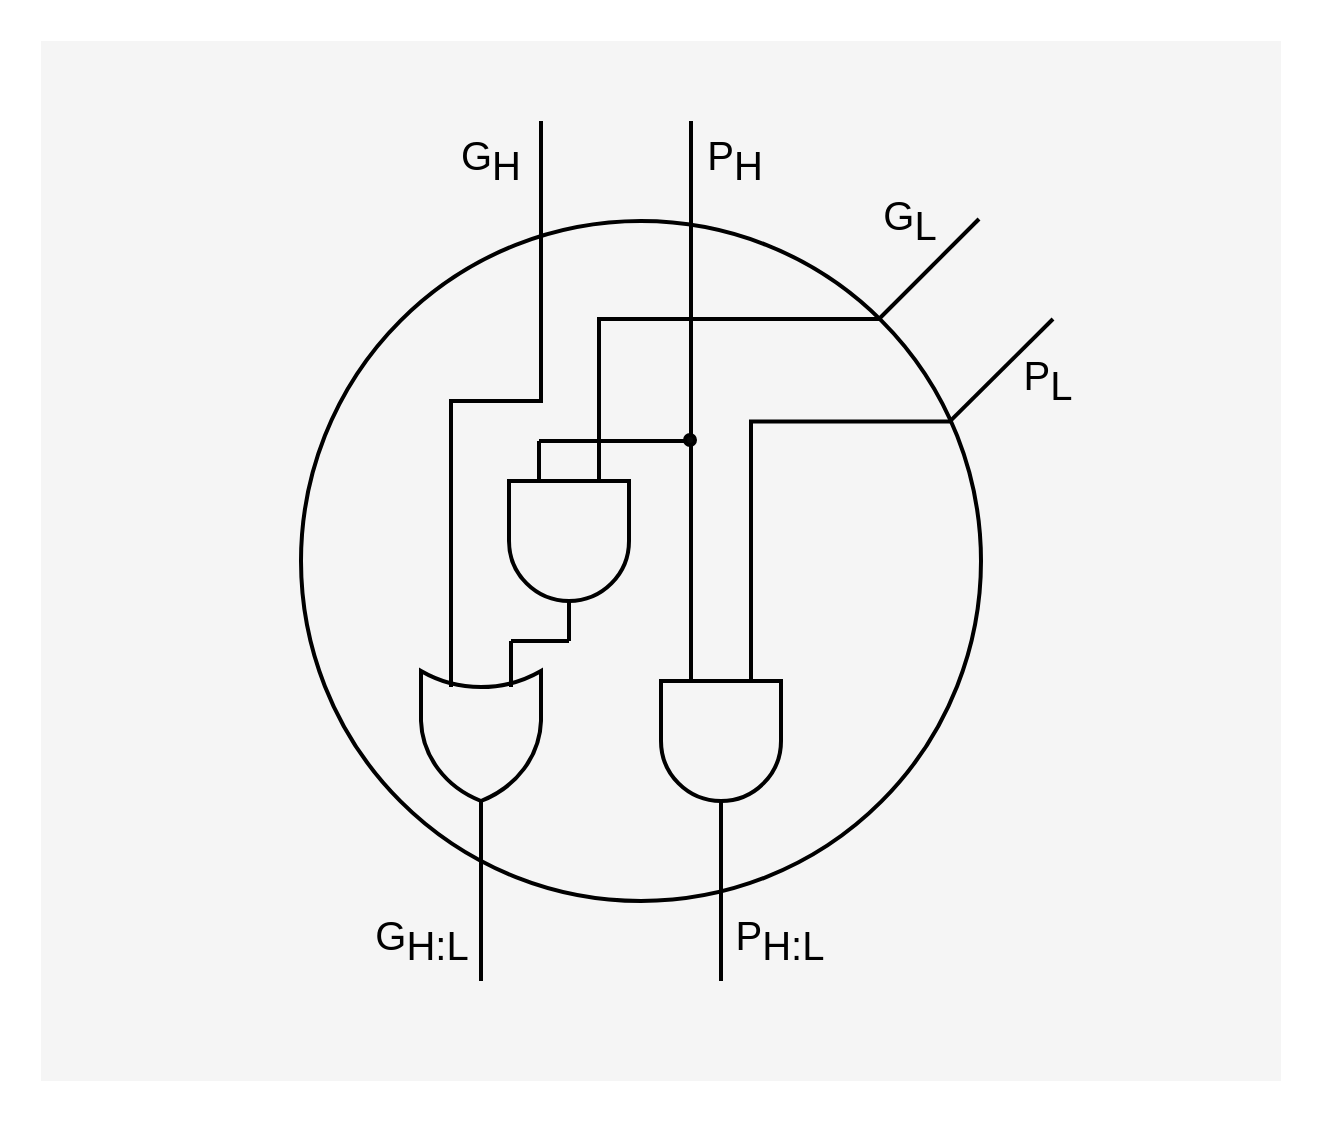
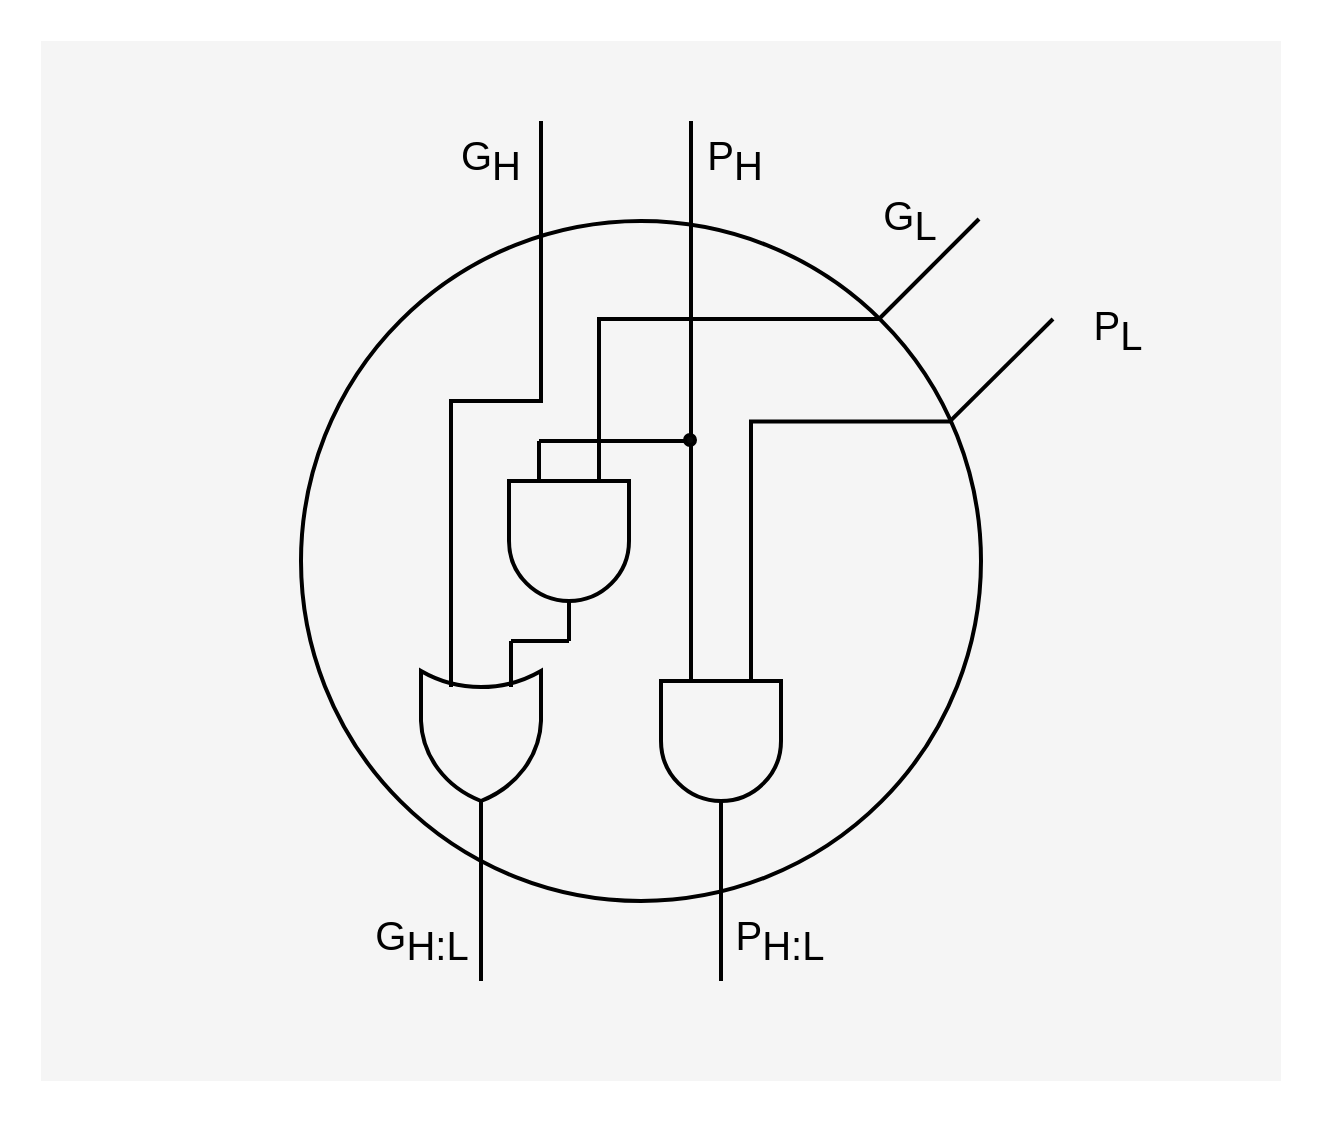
node "PL": moved (1049, 381) -> (1119, 331)
